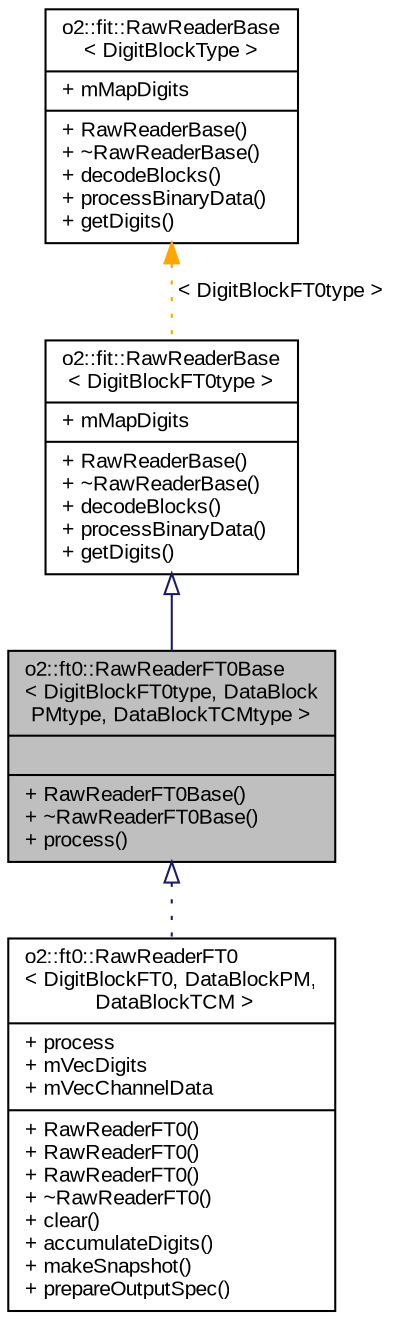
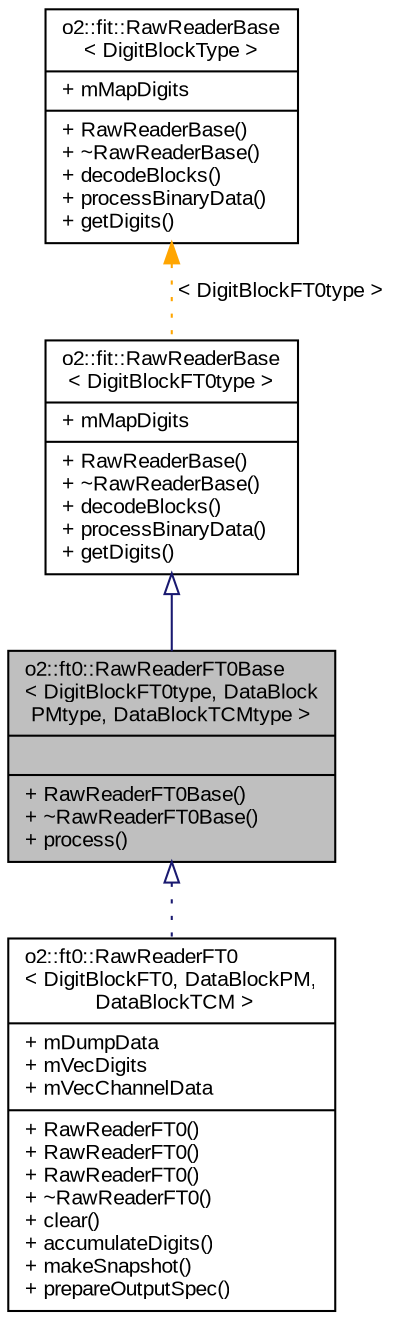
node "o2::ft0::RawReaderFT0": text "+ process" -> "+ mDumpData"
